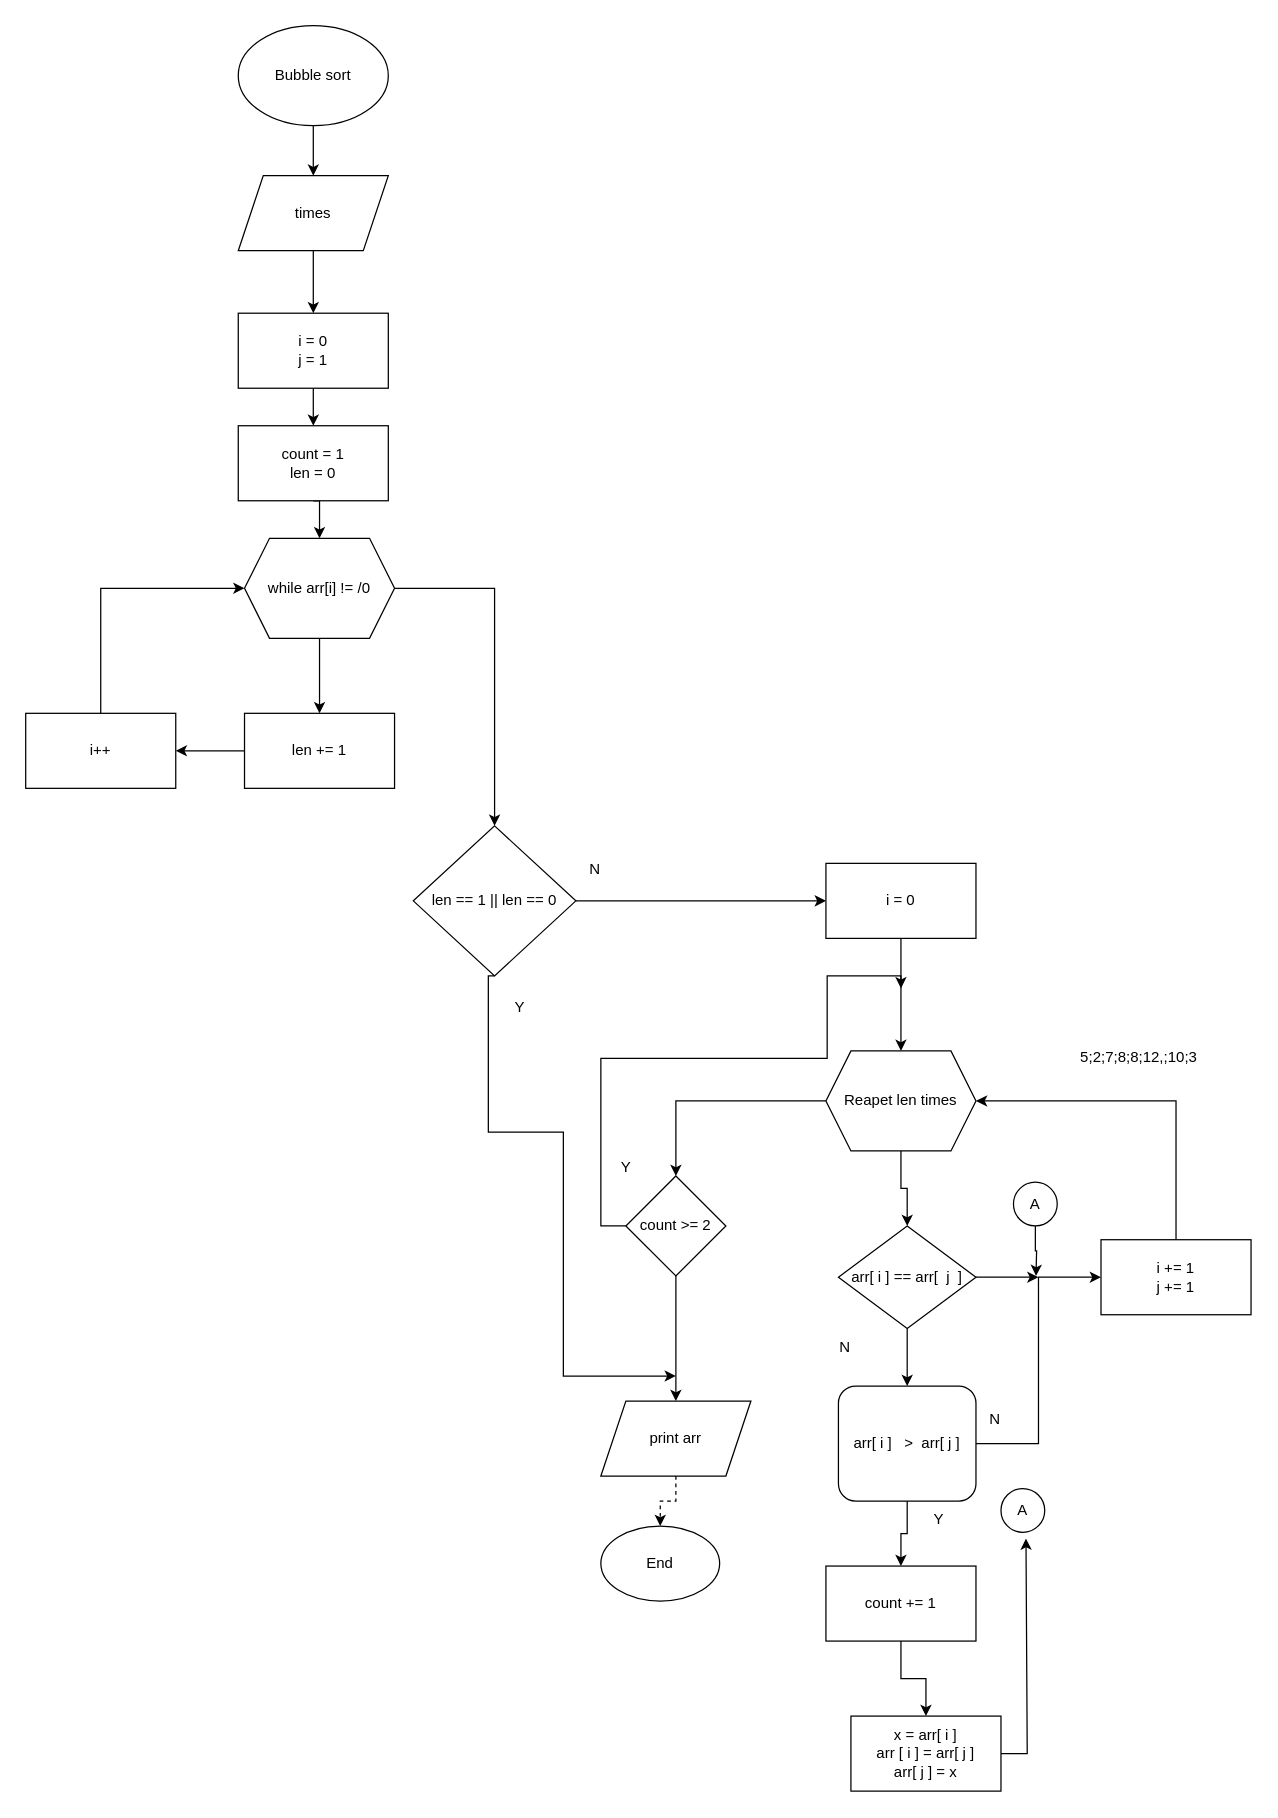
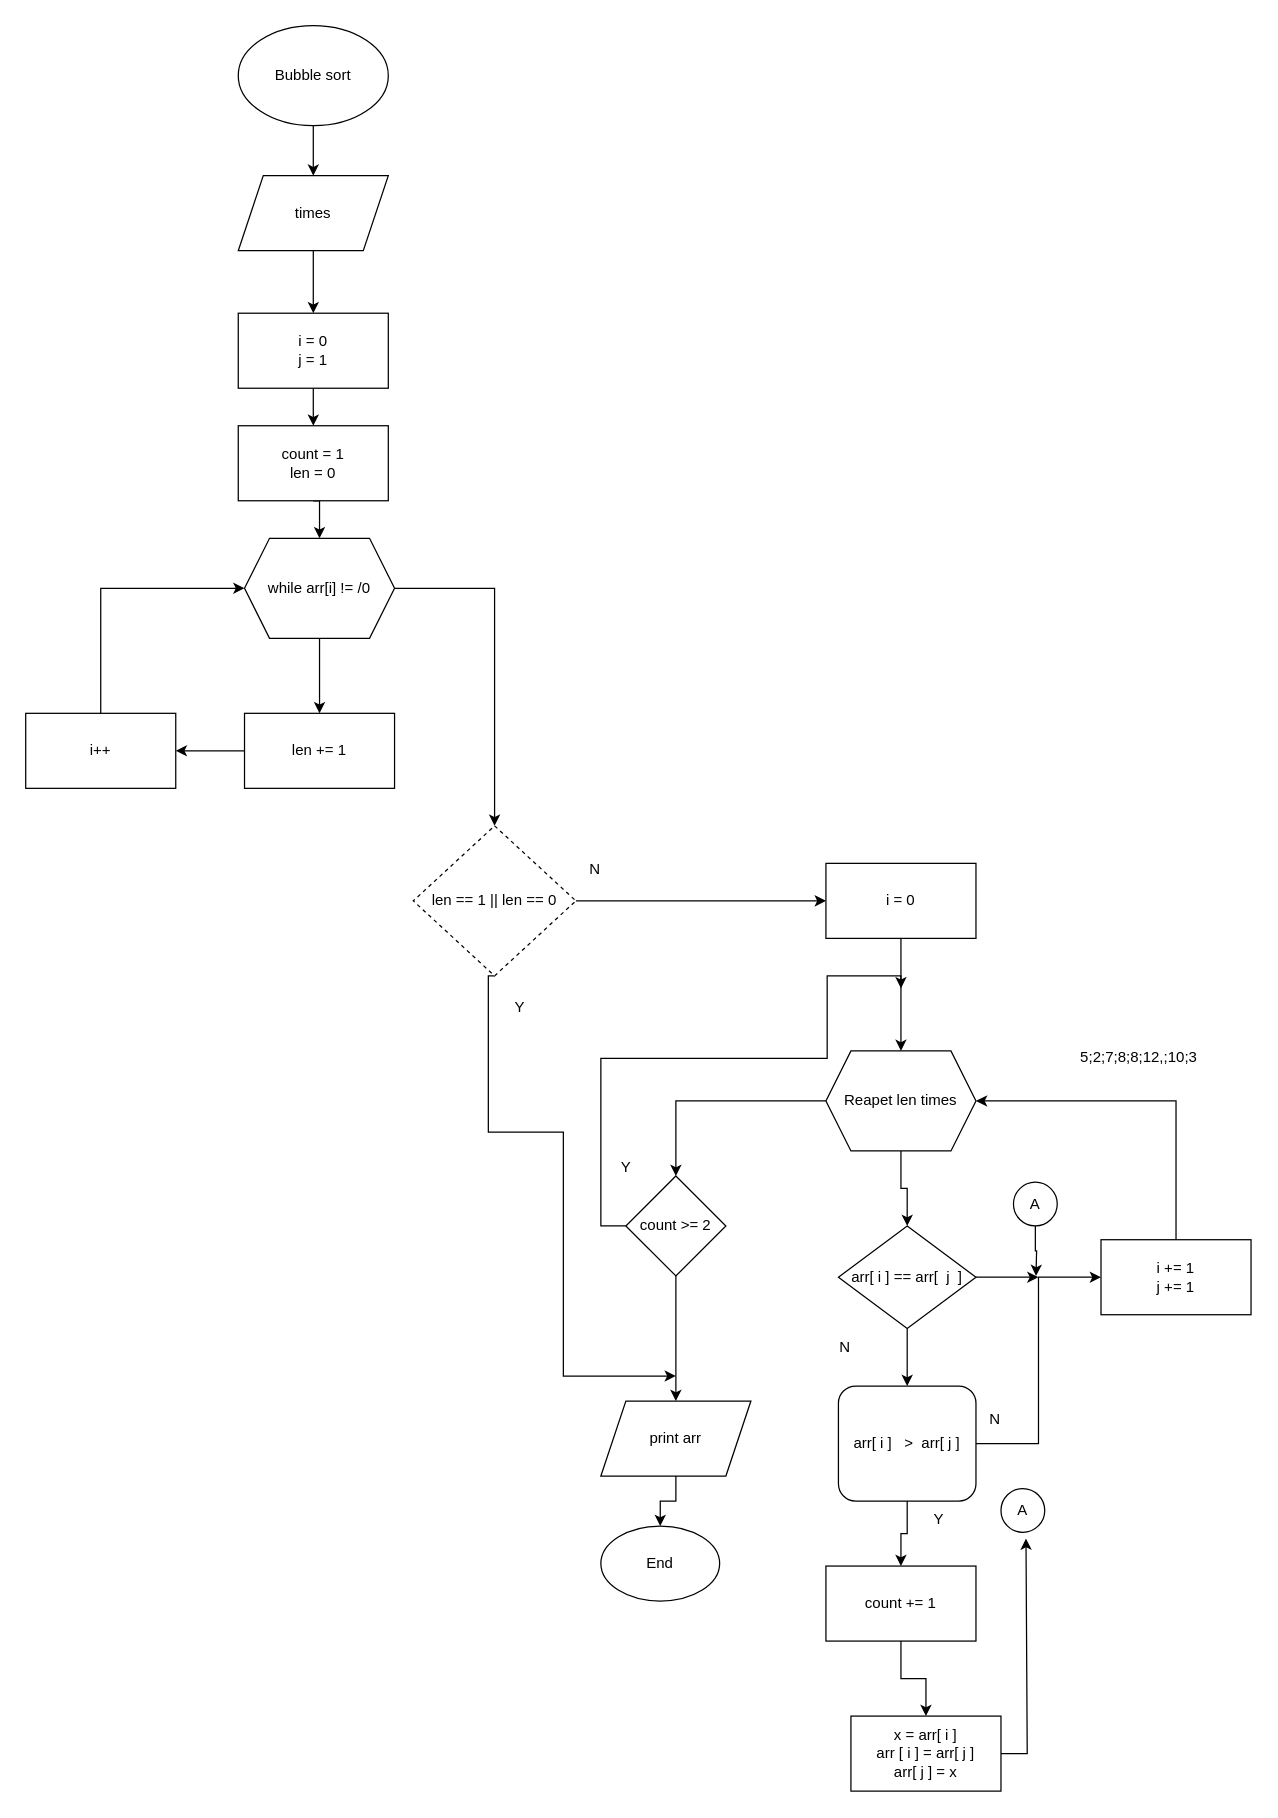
node "len == 1 || len == 0": style solid -> dashed
edge "print arr" -> "End": style dashed -> solid
